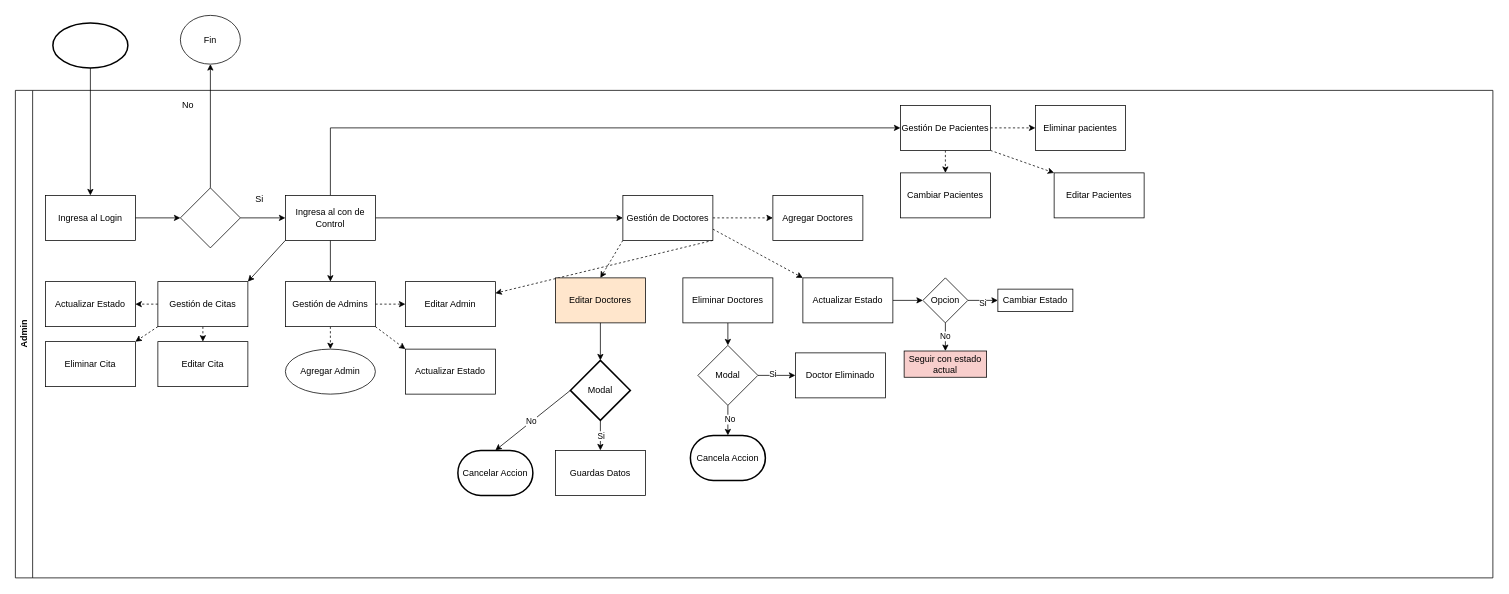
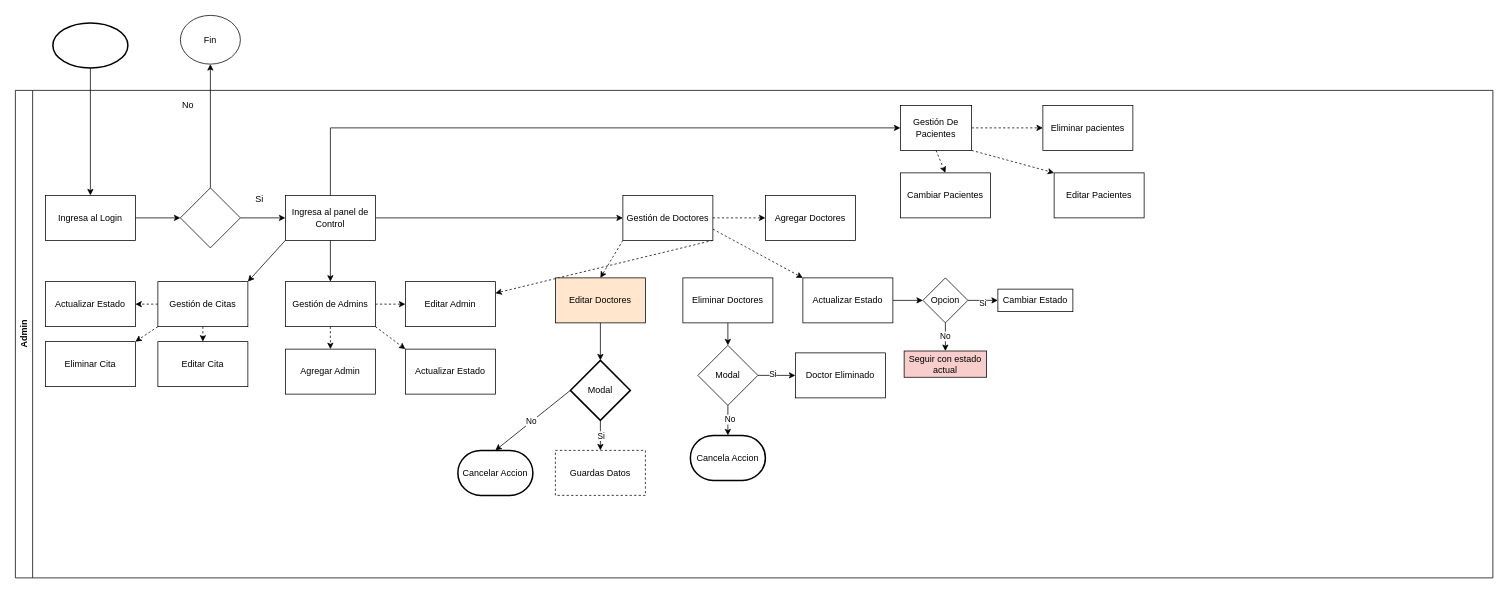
node "Gestión De Pacientes": size 90x45 -> 71x45
node "Eliminar pacientes": moved (1080, 128) -> (1088, 128)
node "Ingresa al con de Control": label "Ingresa al con de Control" -> "Ingresa al panel de Control"
node "Agregar Doctores": moved (818, 218) -> (810, 218)
node "Agregar Admin": shape ellipse -> rectangle
node "Guardas Datos": style solid -> dashed
